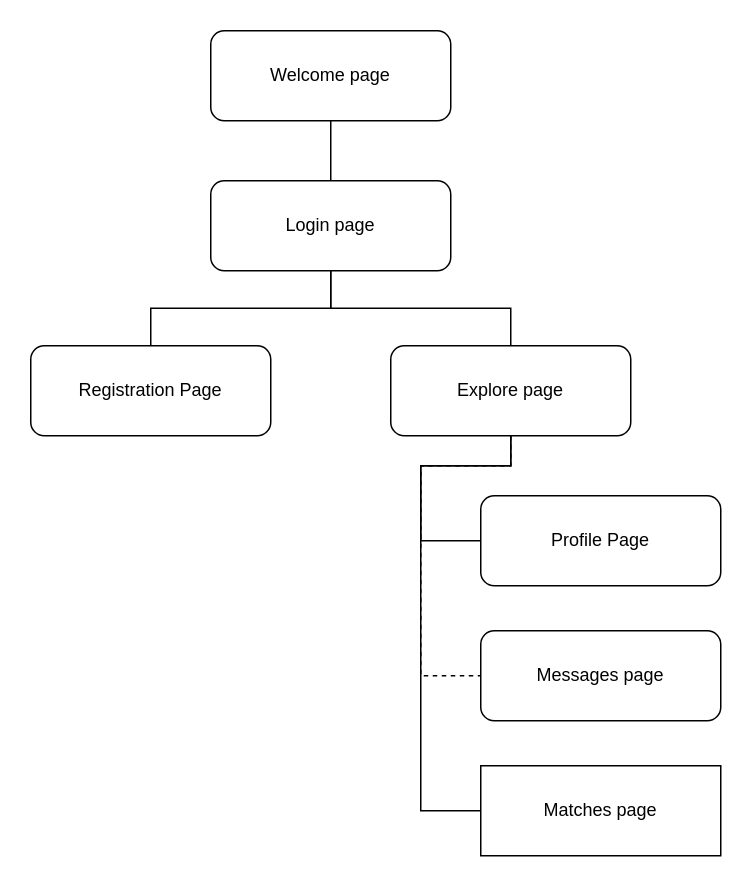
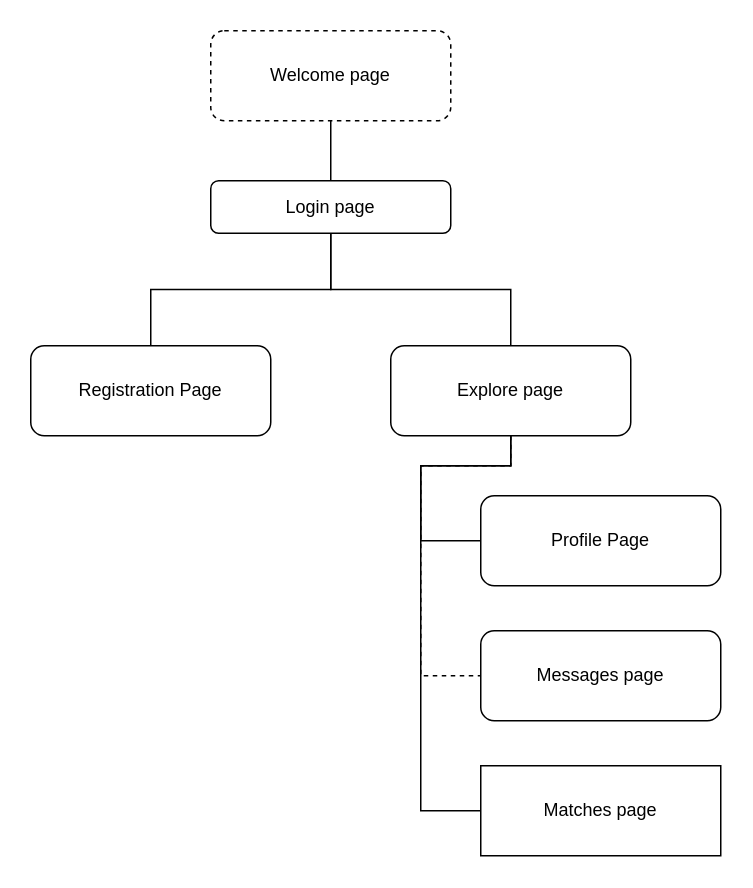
node "Welcome page": style solid -> dashed
node "Login page": size 240x90 -> 240x53
